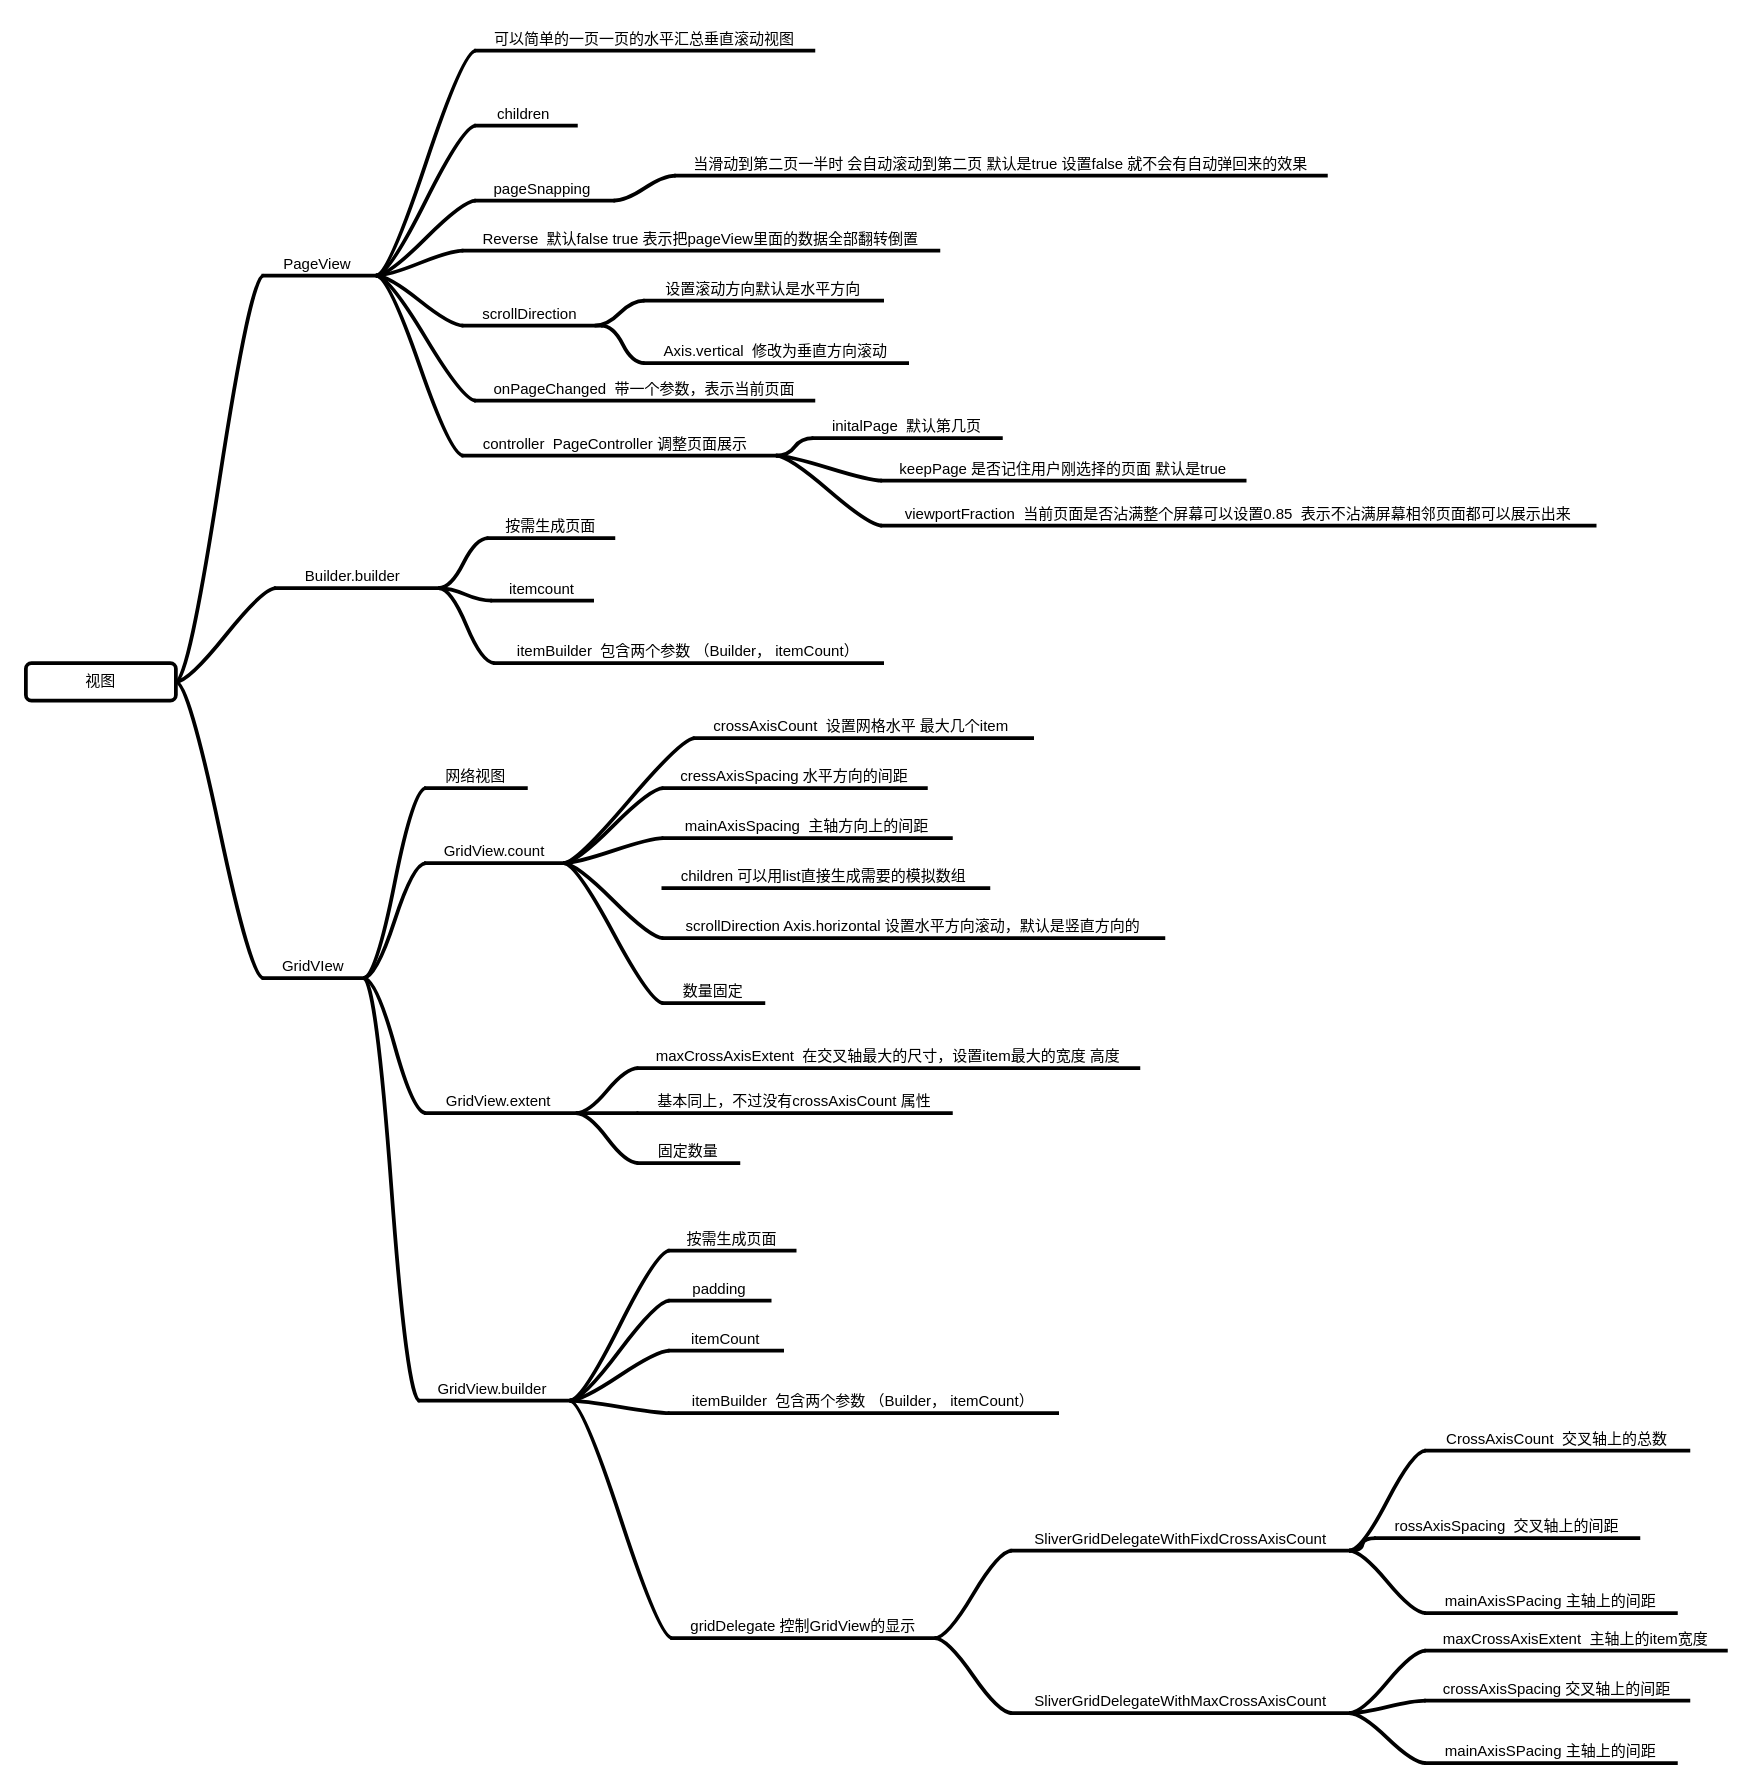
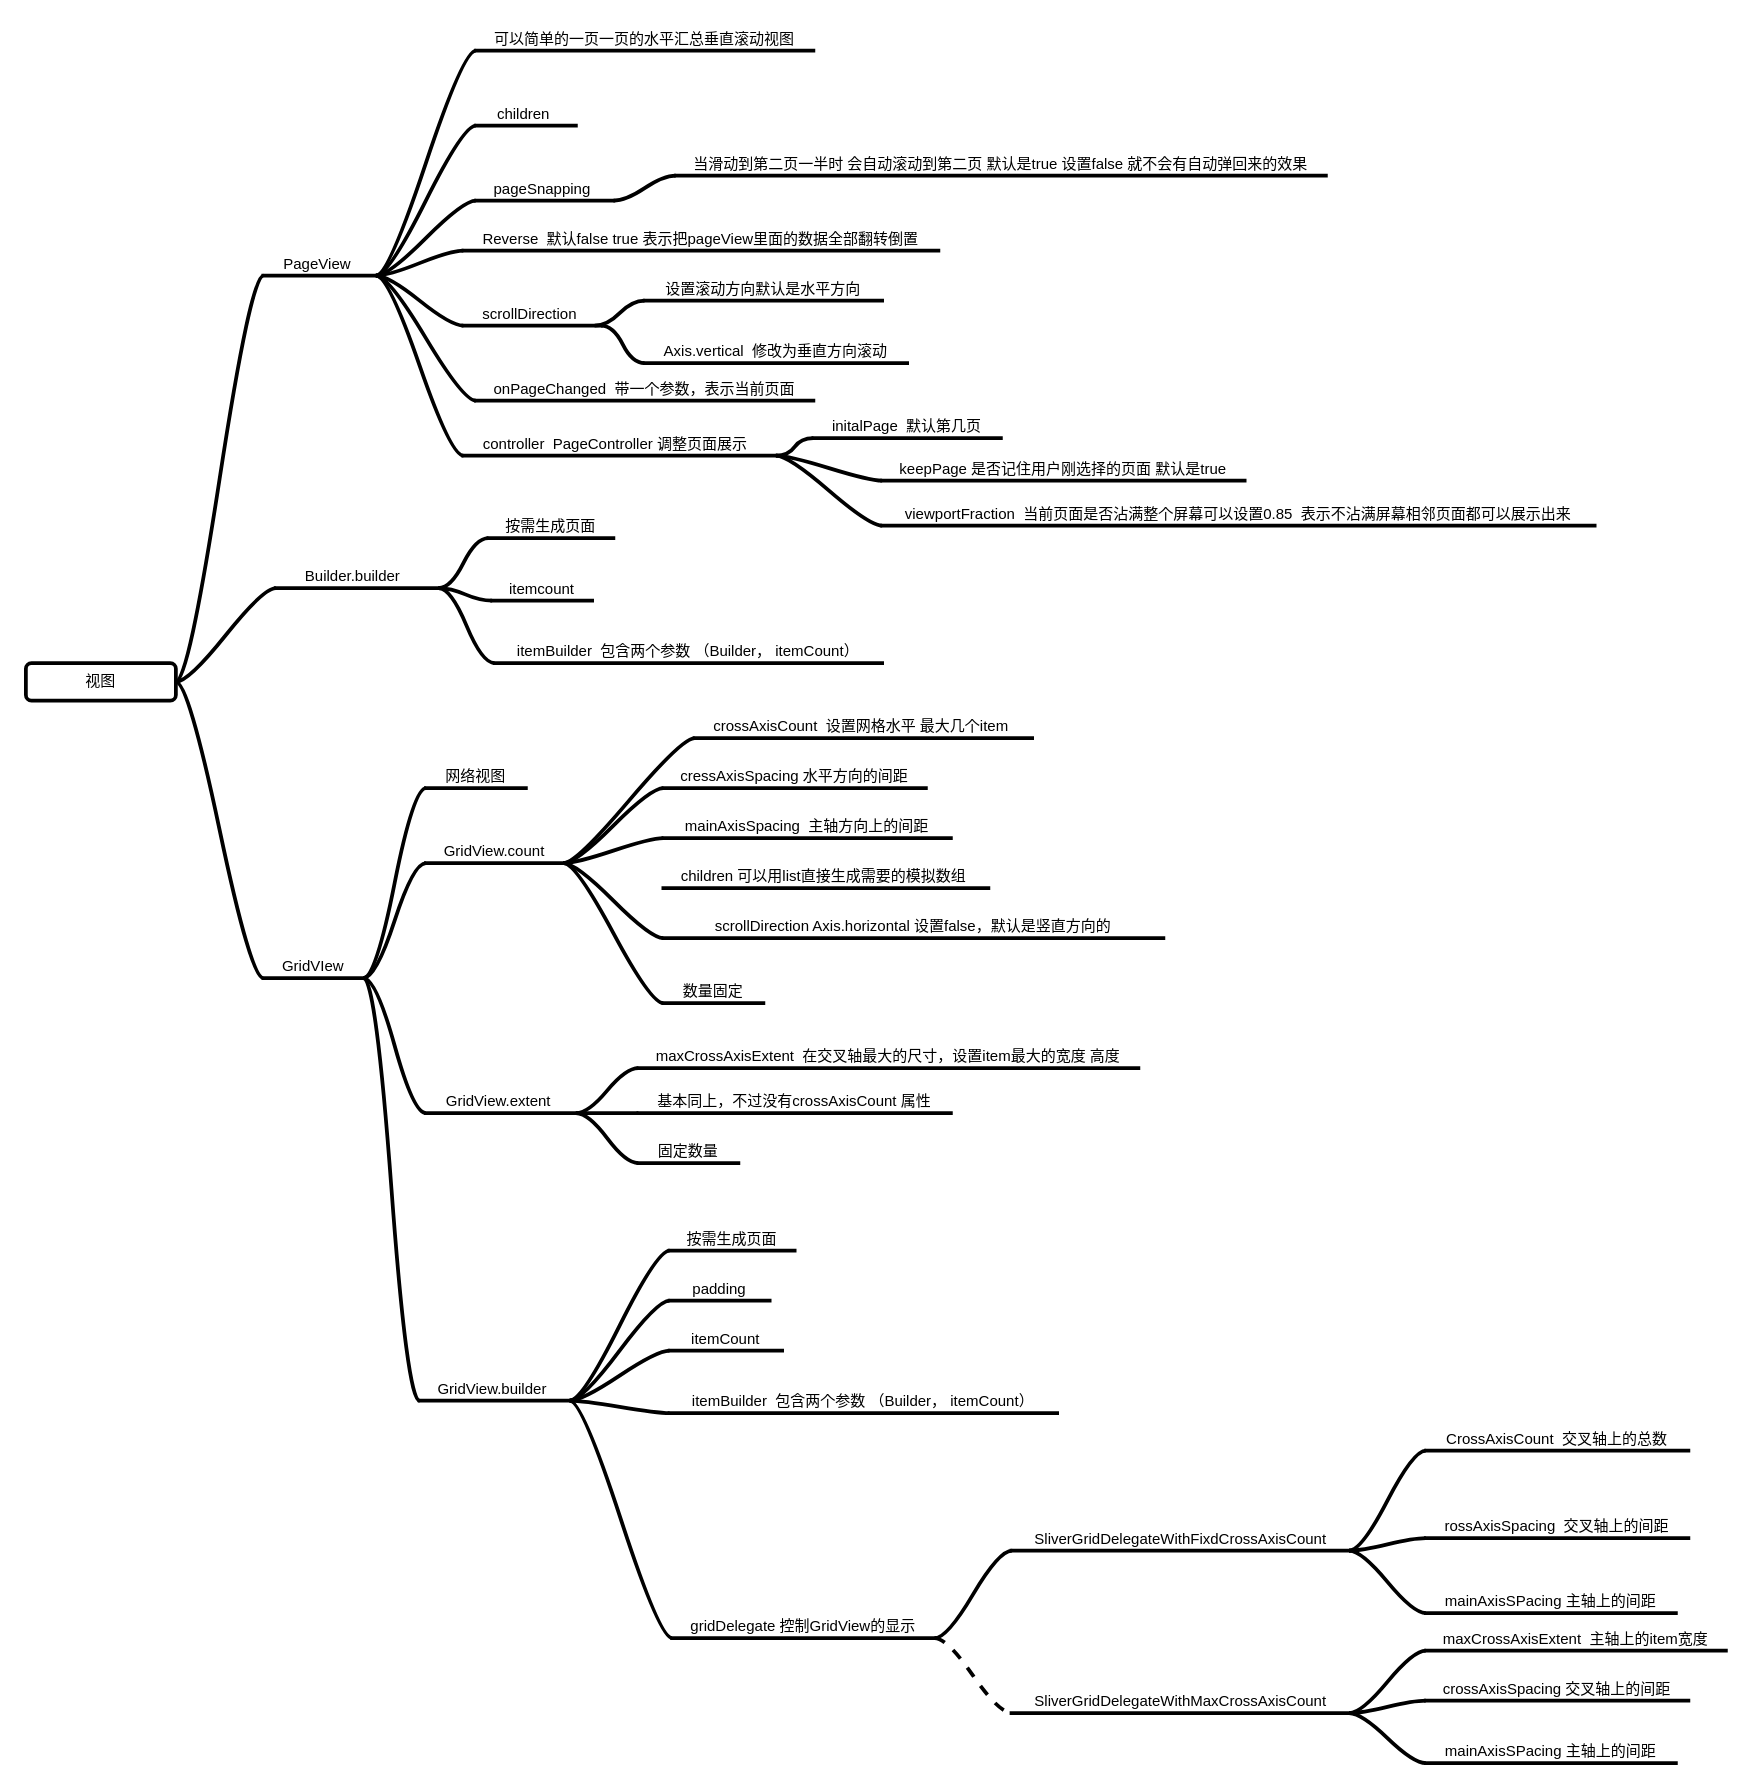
node "scrollDirection Axis.horizontal 设置水平方向滚动，默认是竖直方向的": label "scrollDirection Axis.horizontal 设置水平方向滚动，默认是竖直方向的" -> "scrollDirection Axis.horizontal 设置false，默认是竖直方向的"
node "rossAxisSpacing 交叉轴上的间距": moved (1507, 1526) -> (1557, 1526)
edge "gridDelegate 控制GridView的显示" -- "SliverGridDelegateWithMaxCrossAxisCount": style solid -> dashed
